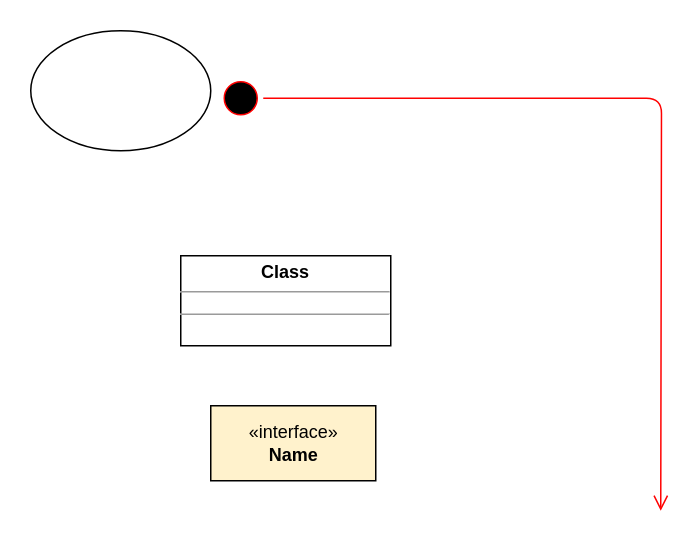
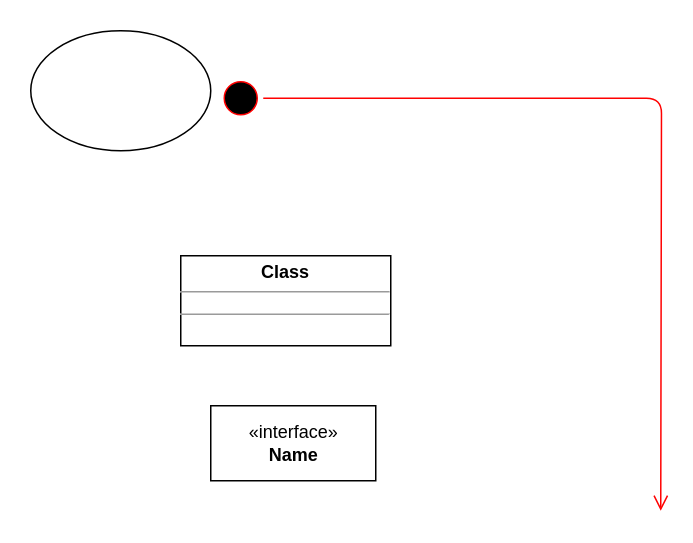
node "«interface» Name": fillcolor #fff2cc -> #ffffff
